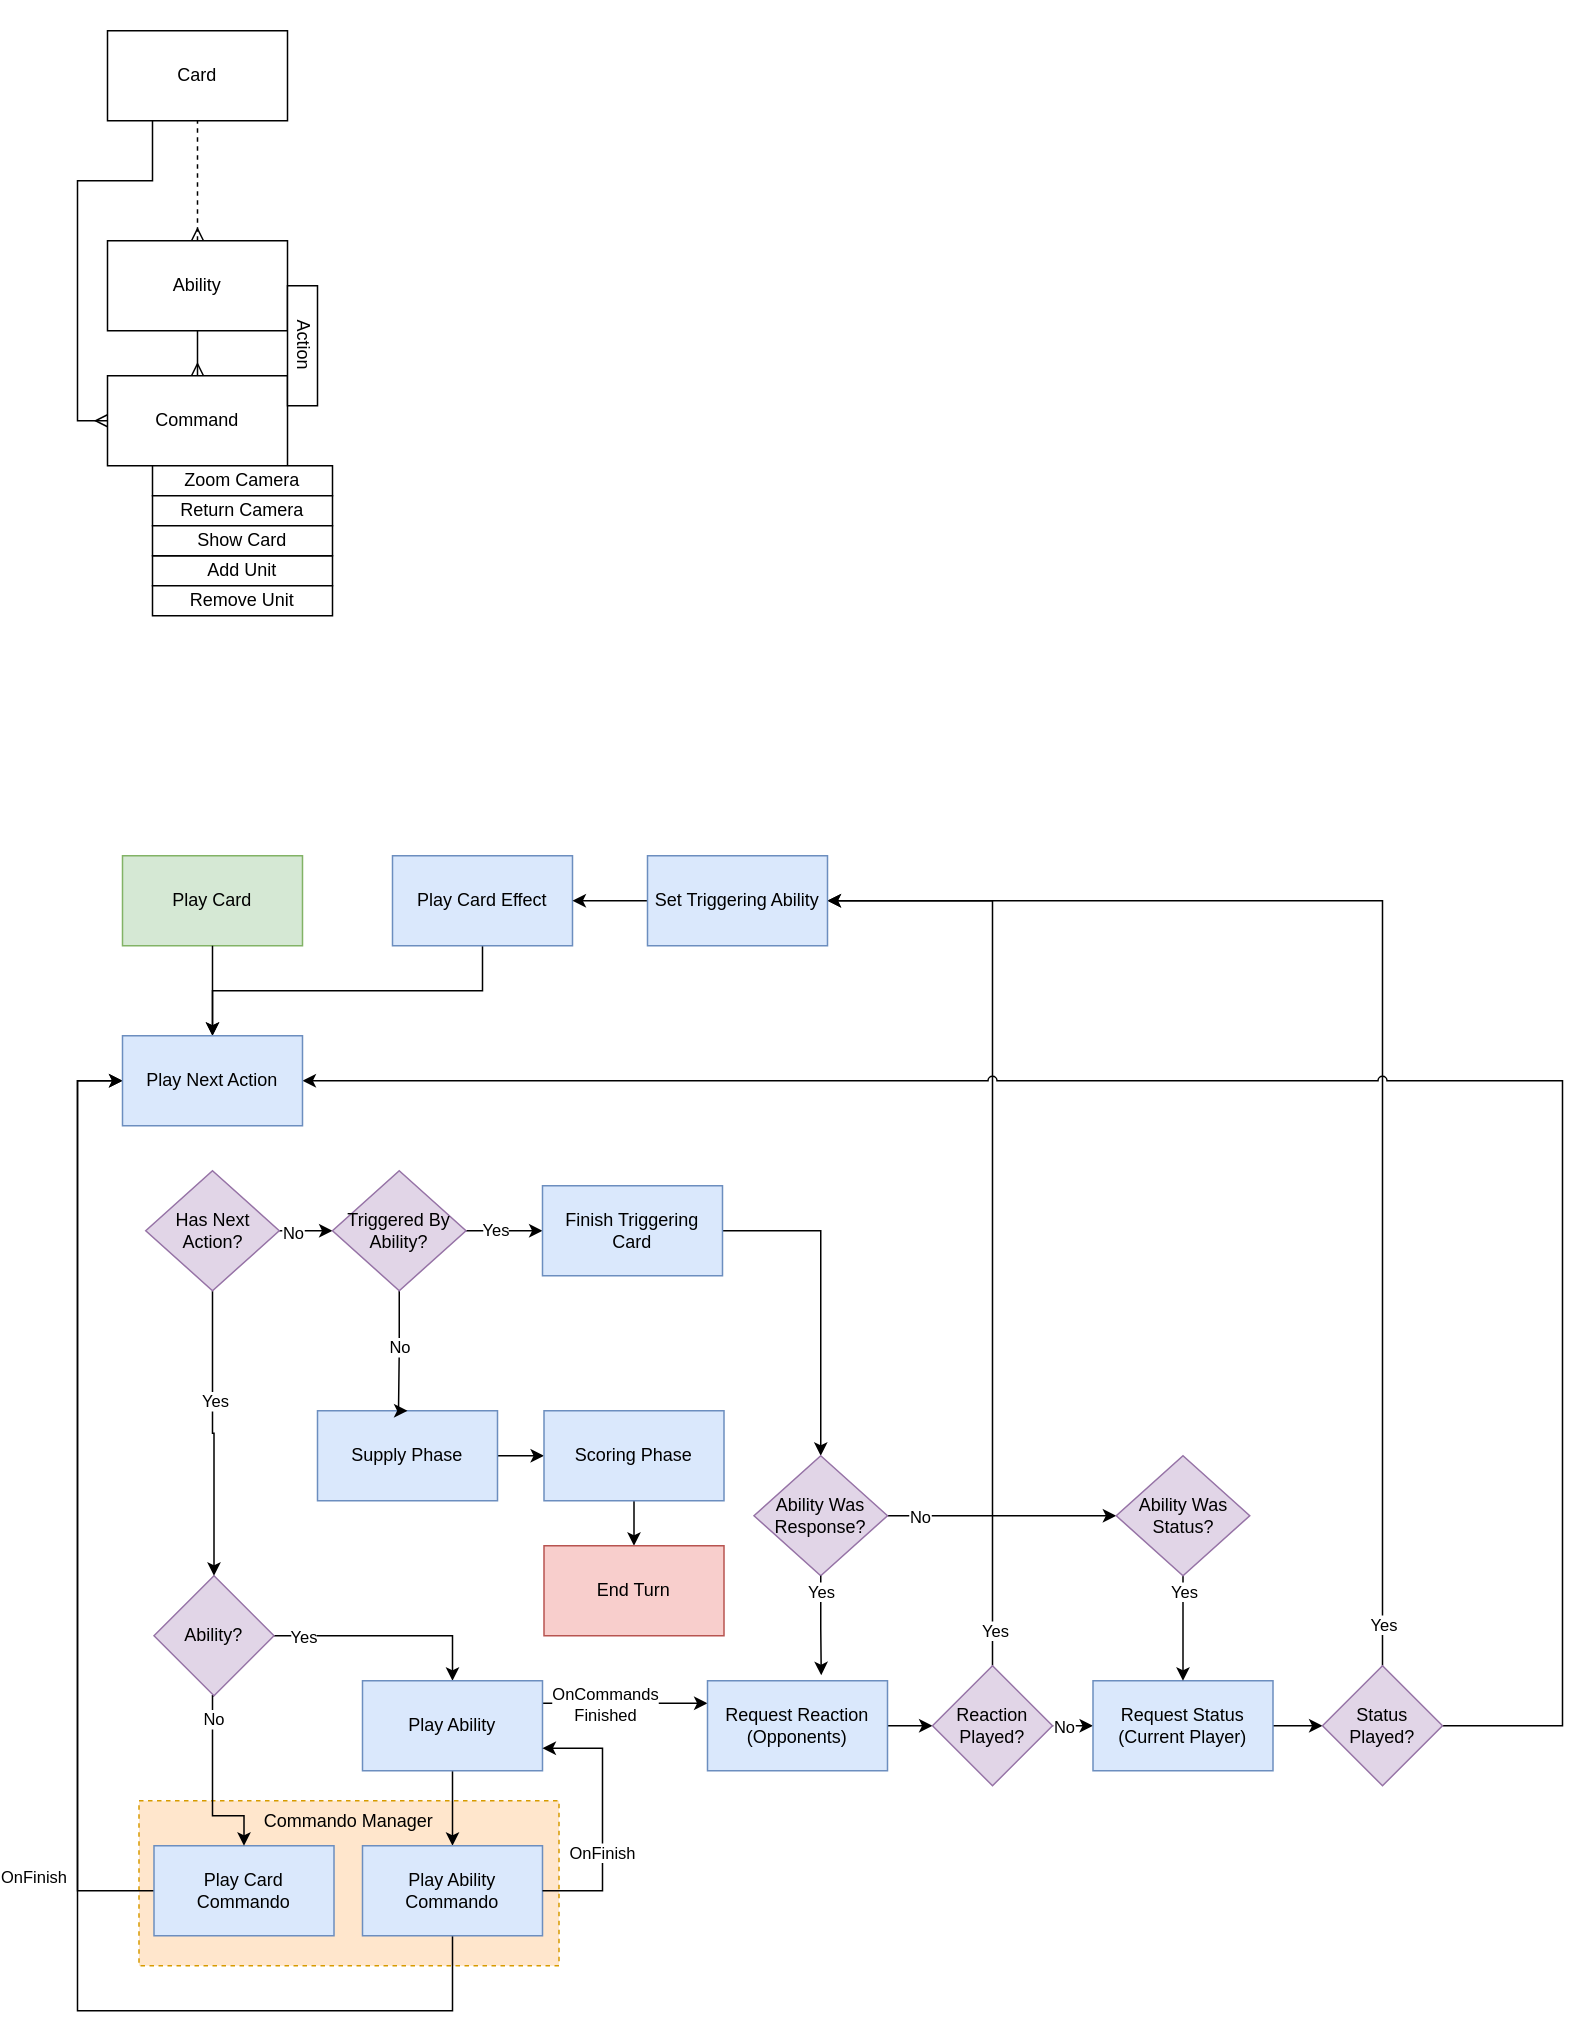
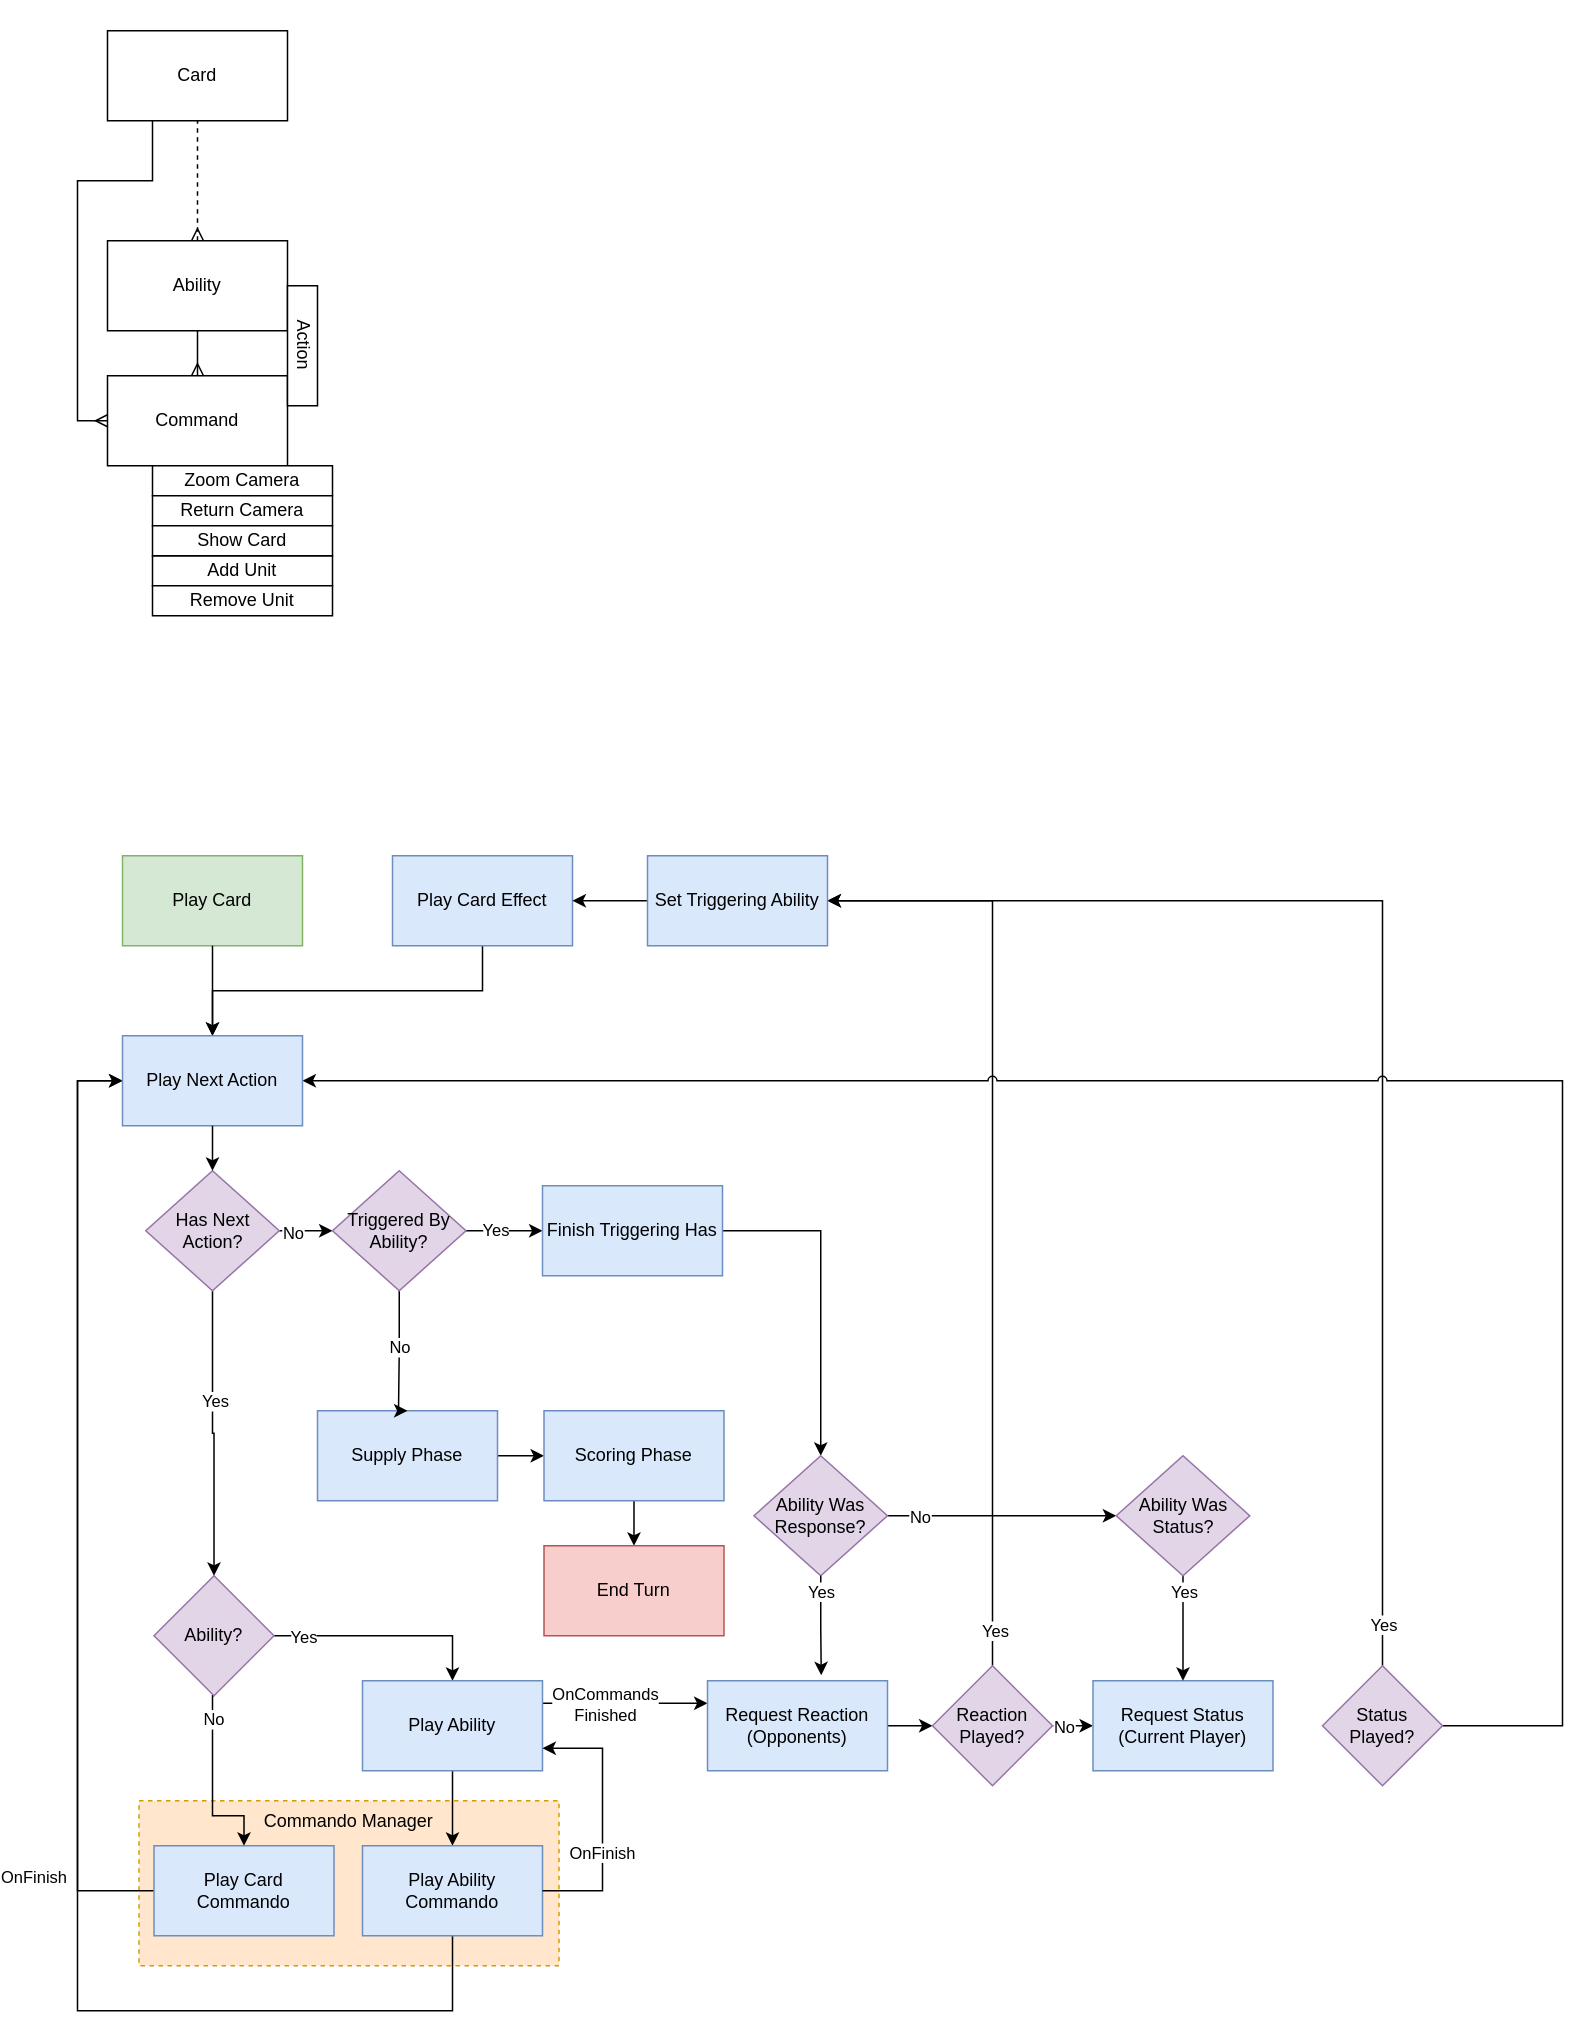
edge "Play Next Action" -> "Has Next Action?": added
node "Finish Triggering Card": label "Finish Triggering Card" -> "Finish Triggering Has"
edge "Request Status (Current Player)" -> "Status Played?": removed
